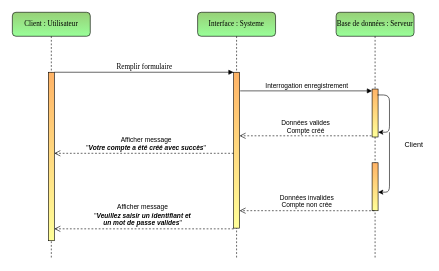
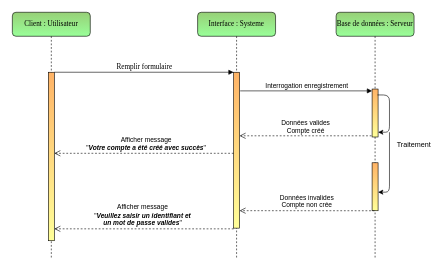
node "Client": label "Client" -> "Traitement"
